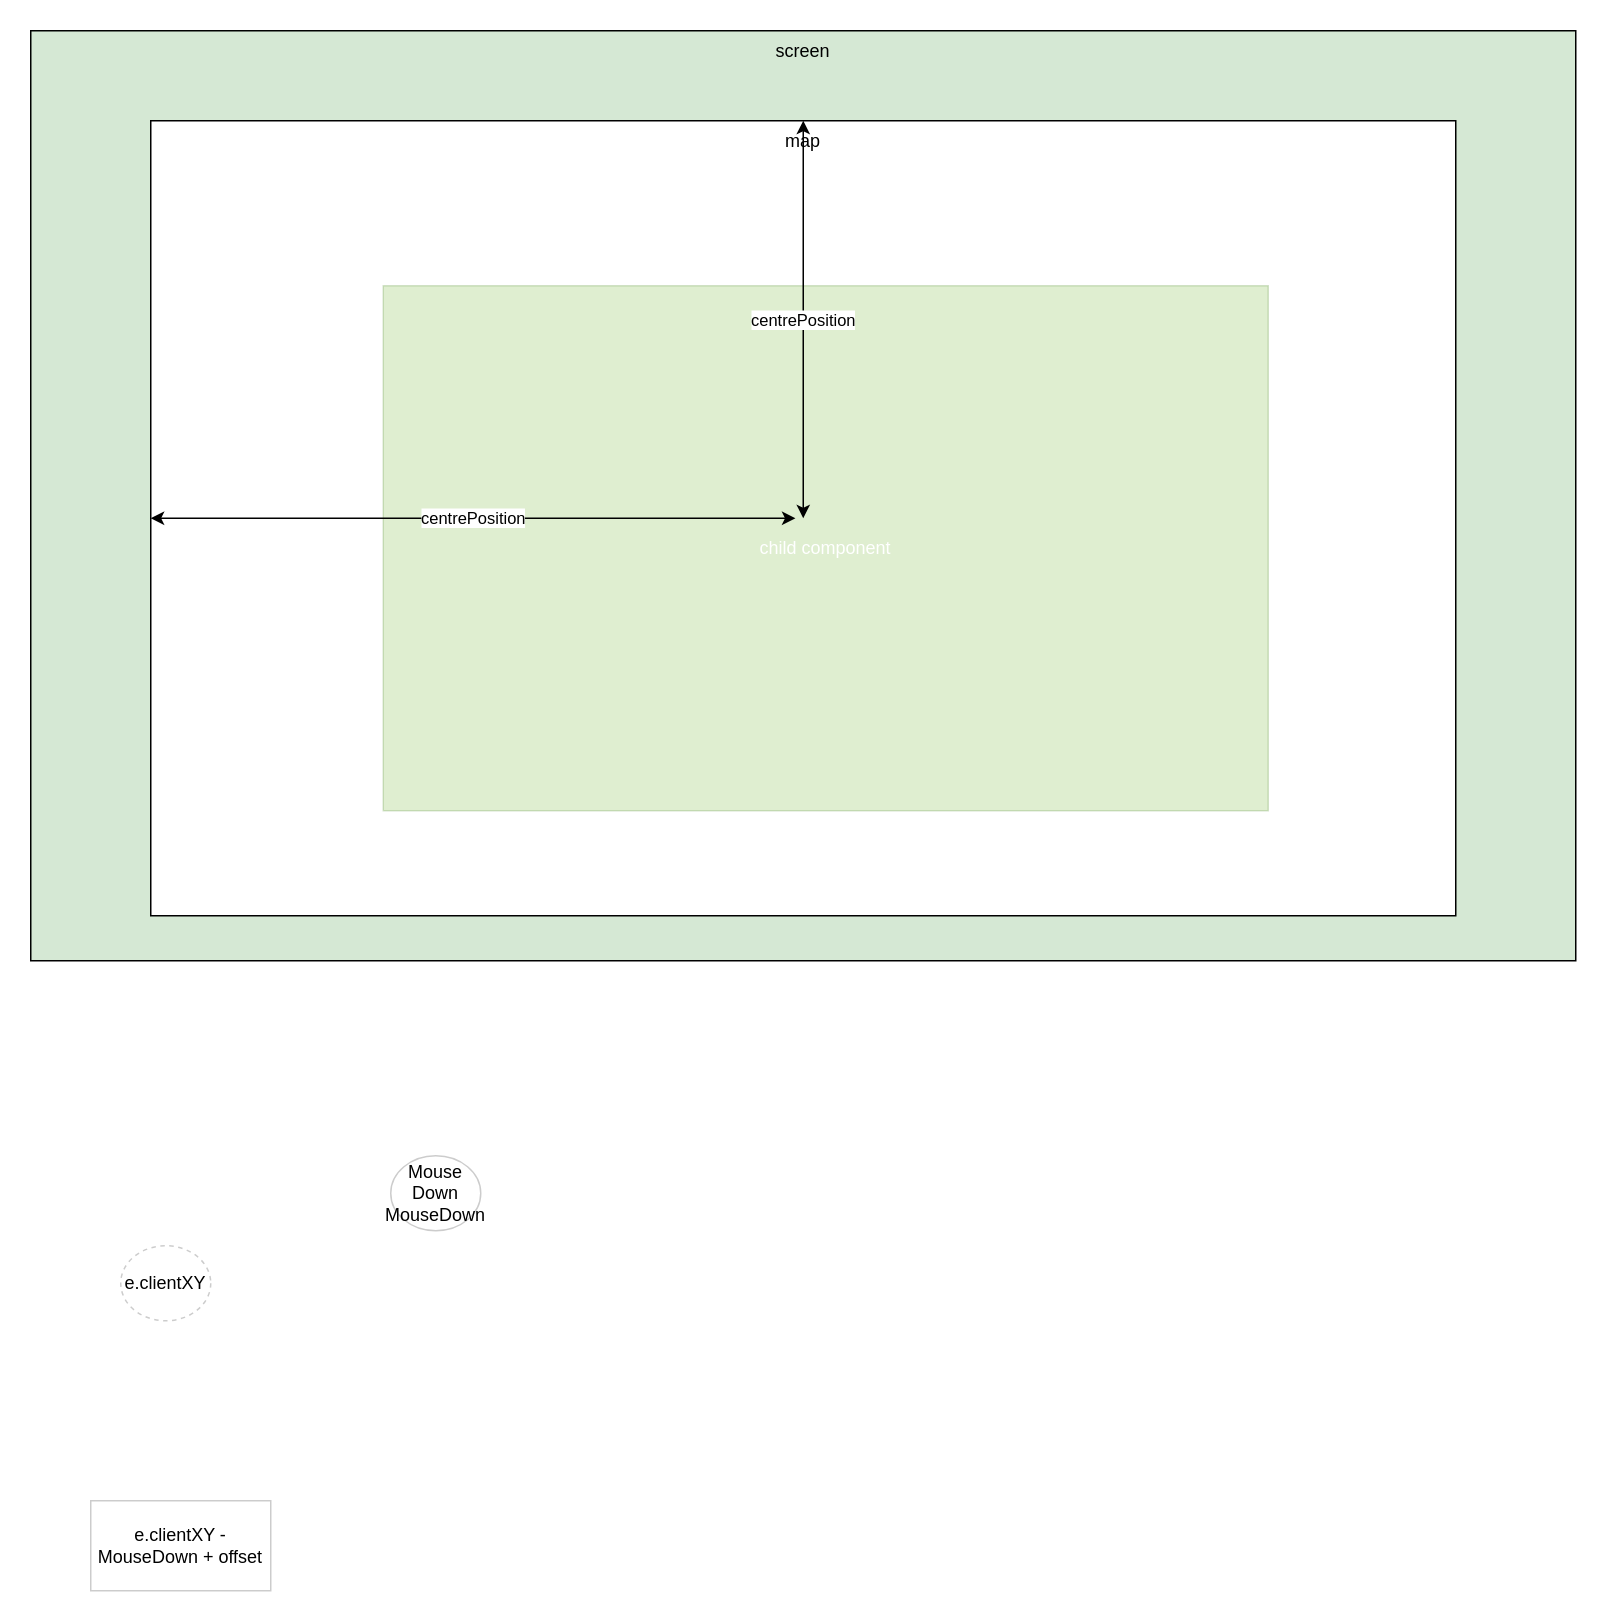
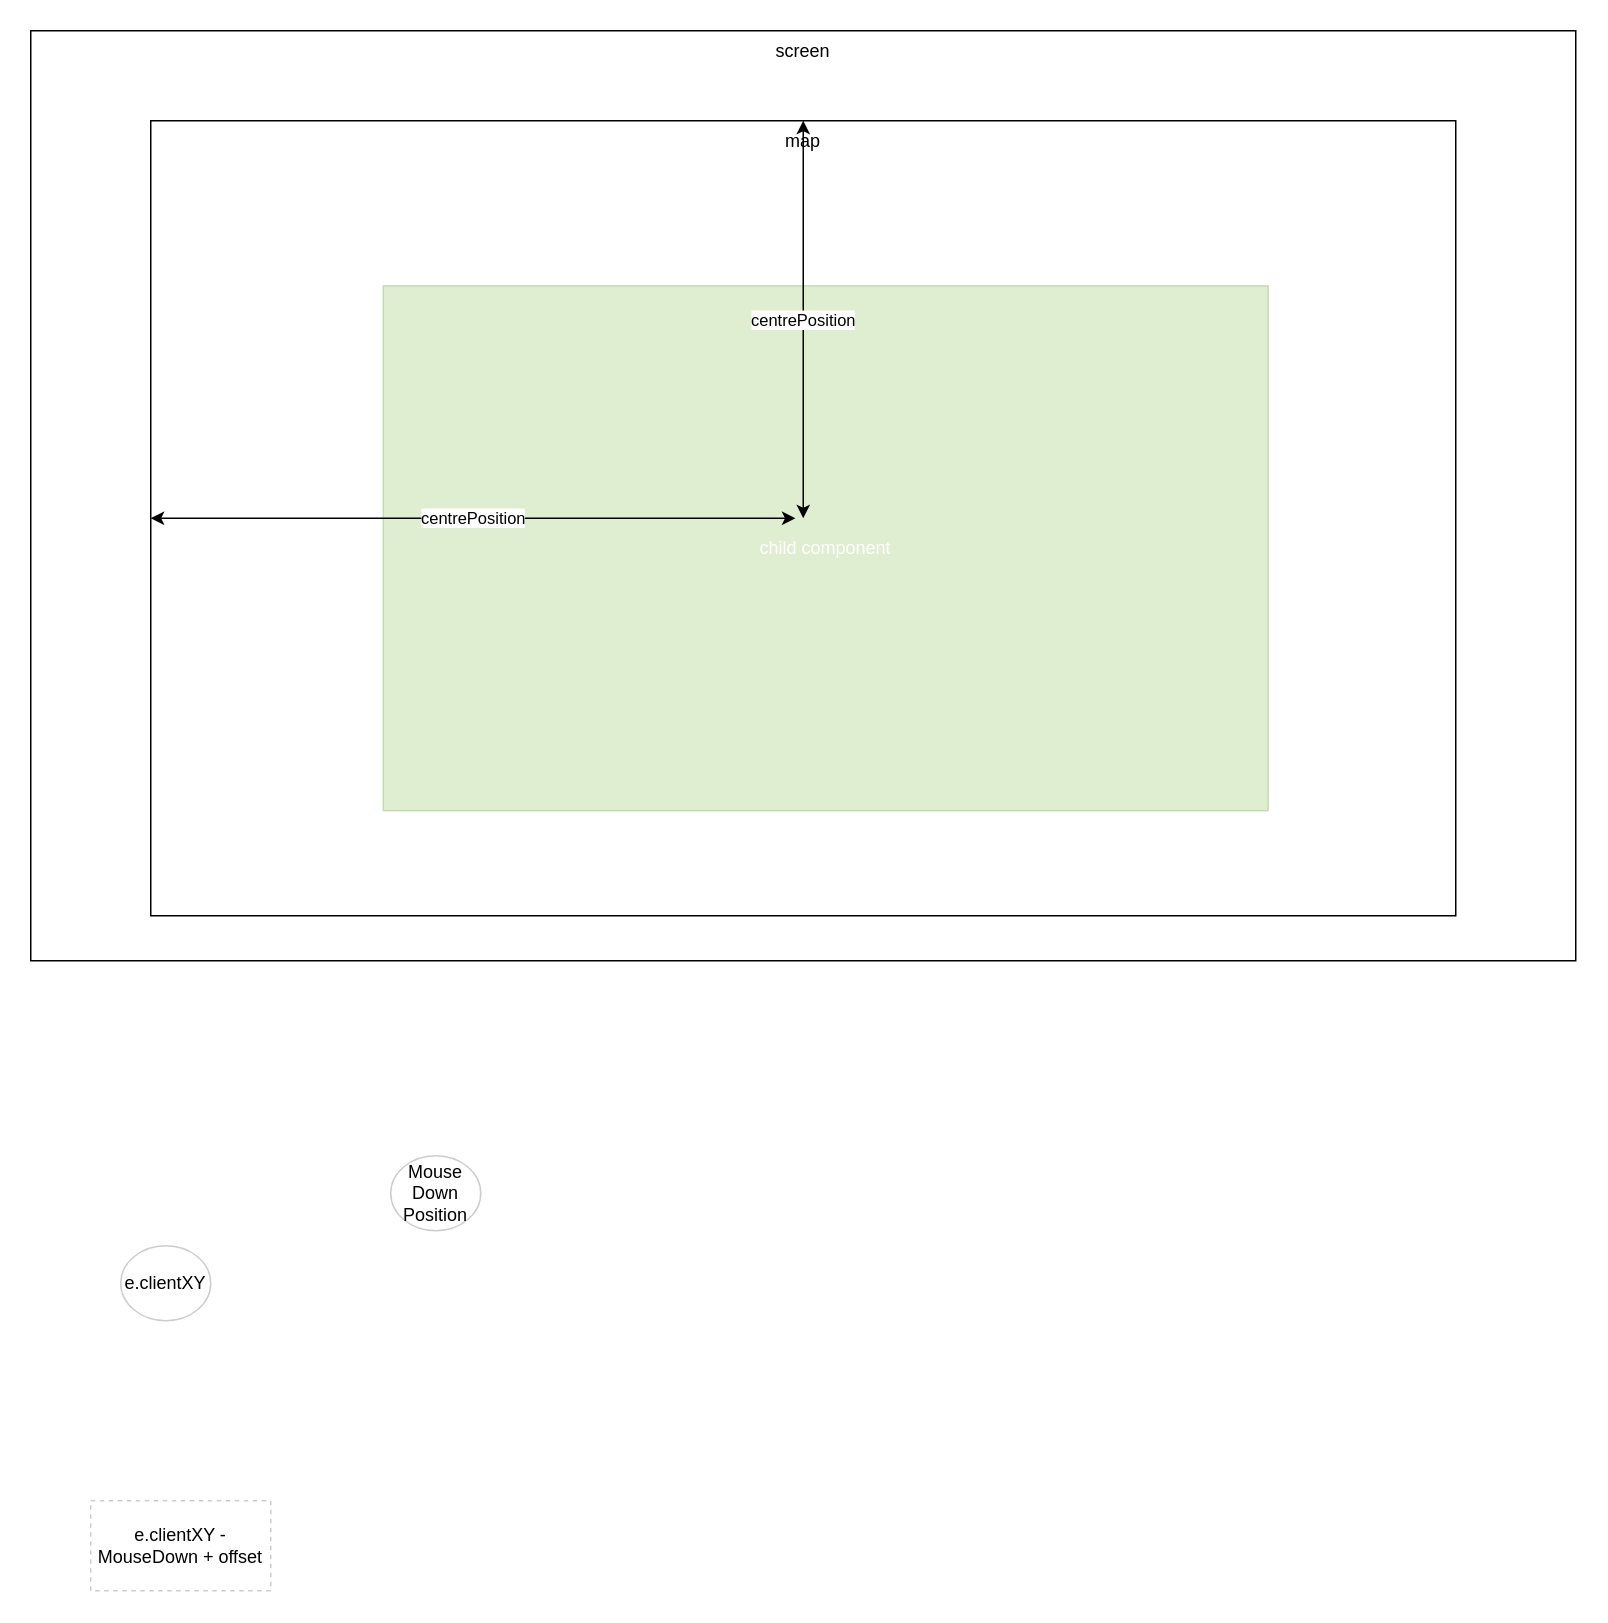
node "screen": fillcolor #d5e8d4 -> #ffffff
node "Mouse Down MouseDown": label "Mouse Down MouseDown" -> "Mouse Down Position"
node "e.clientXY": style dashed -> solid
node "e.clientXY - MouseDown + offset": style solid -> dashed
